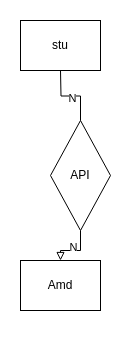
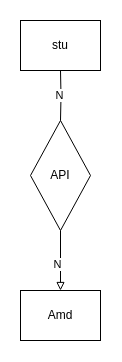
node "API": moved (81, 176) -> (61, 176)
node "Amd": moved (61, 286) -> (61, 316)
